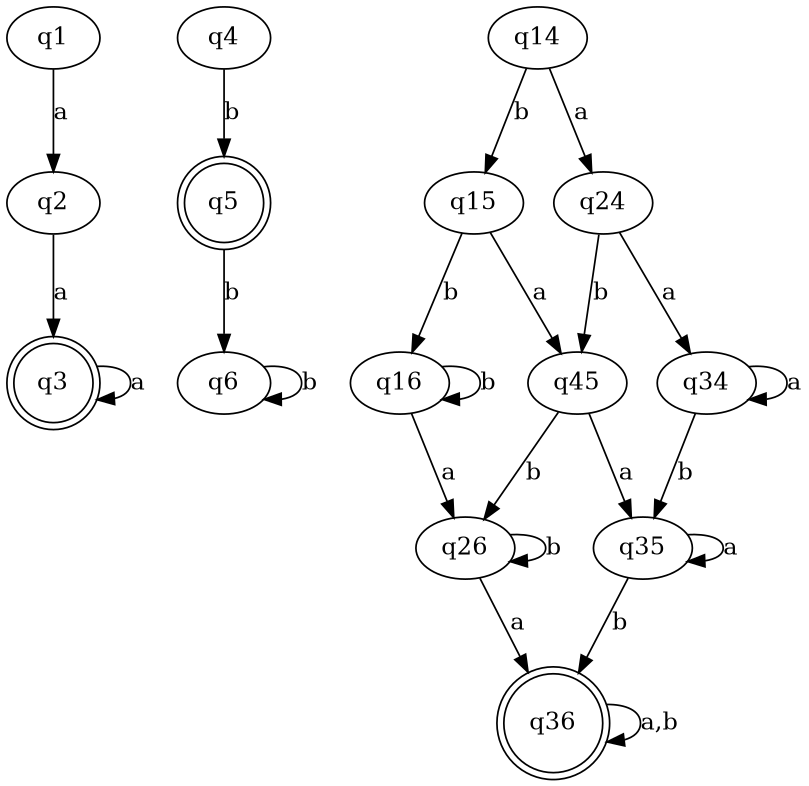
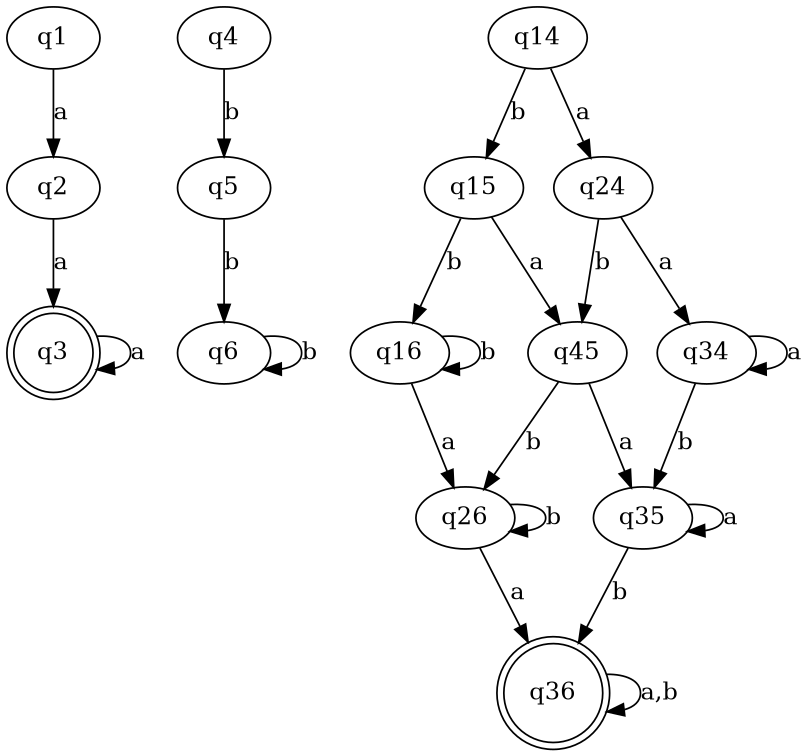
node "q5": shape doublecircle -> ellipse
